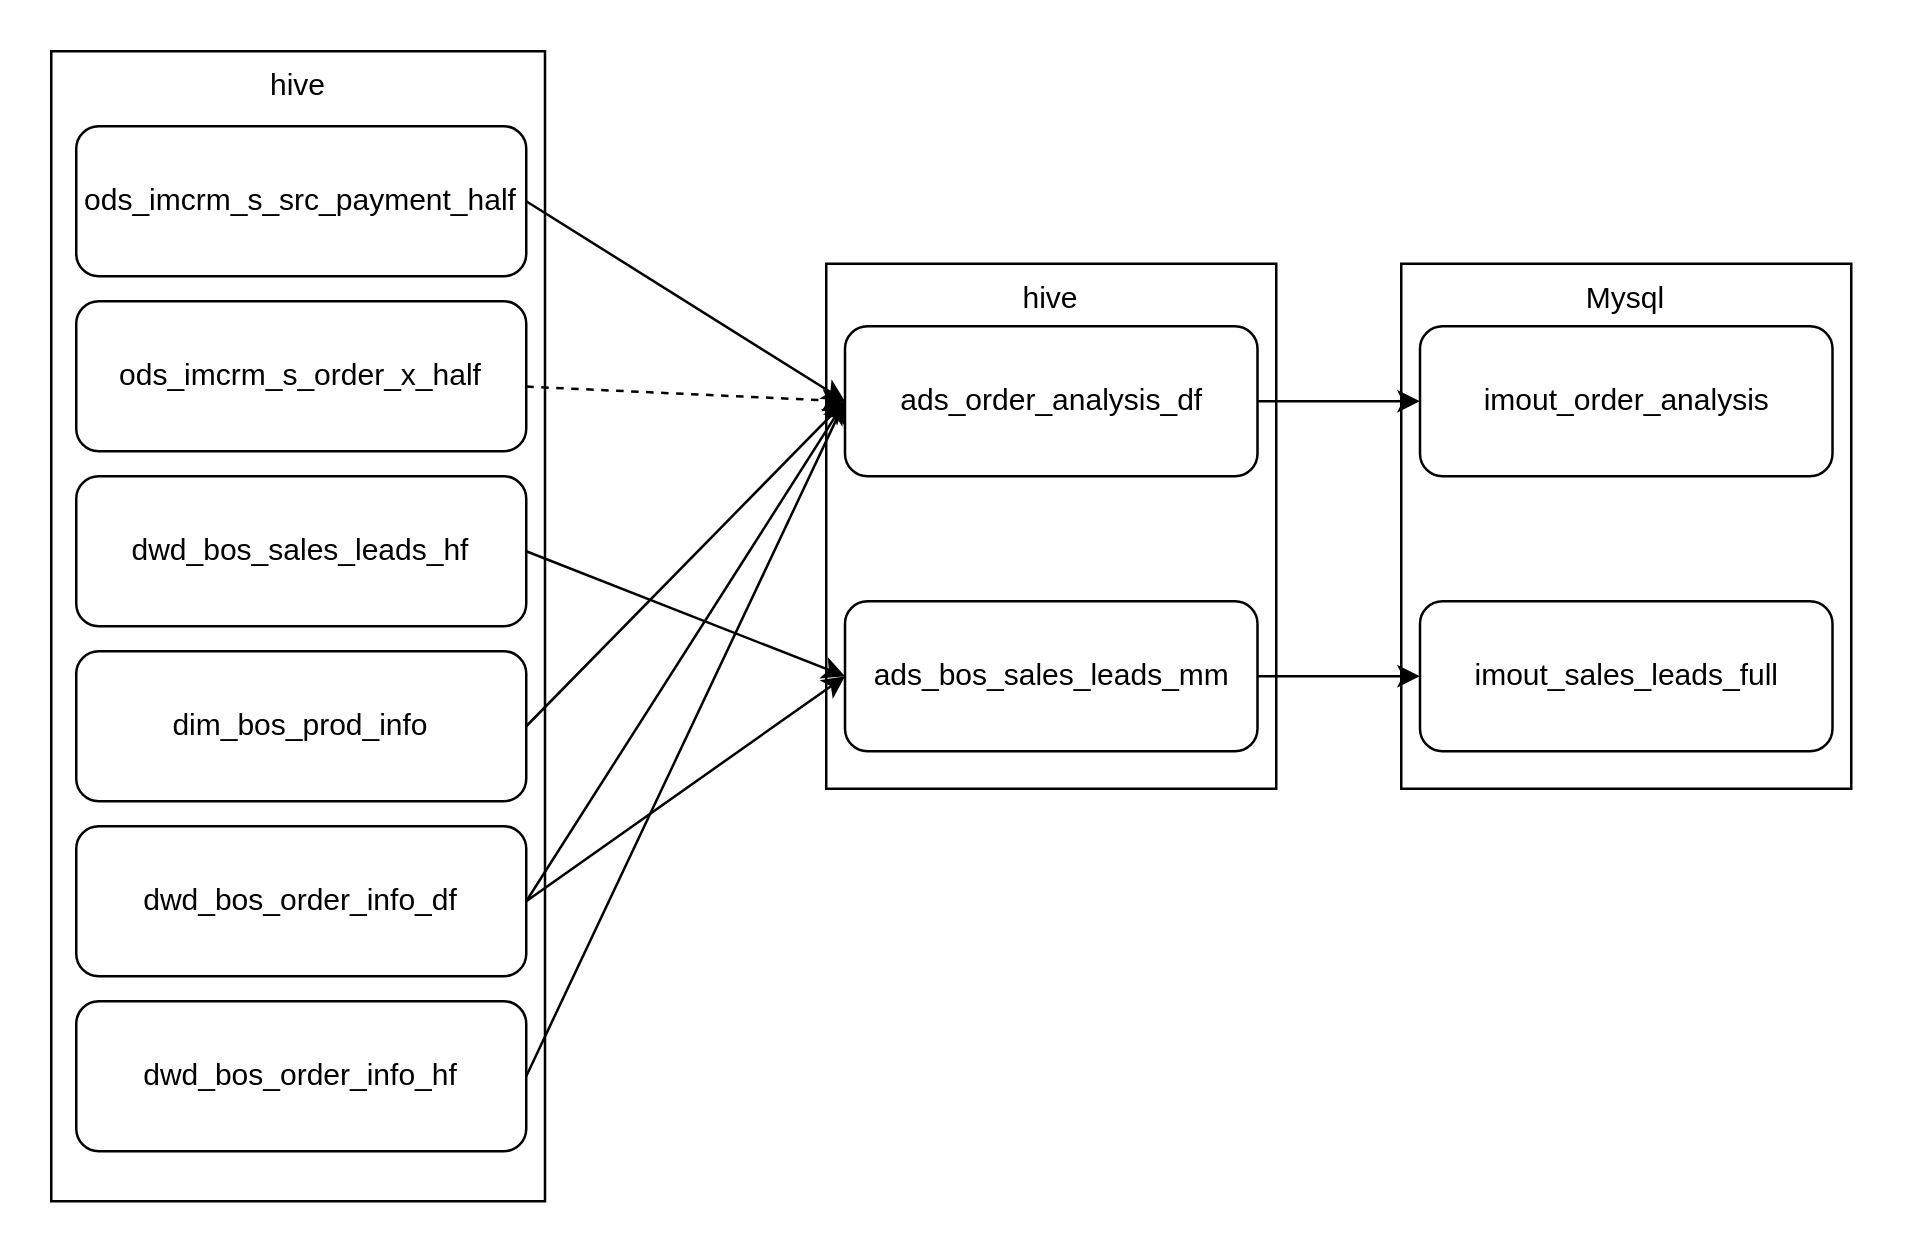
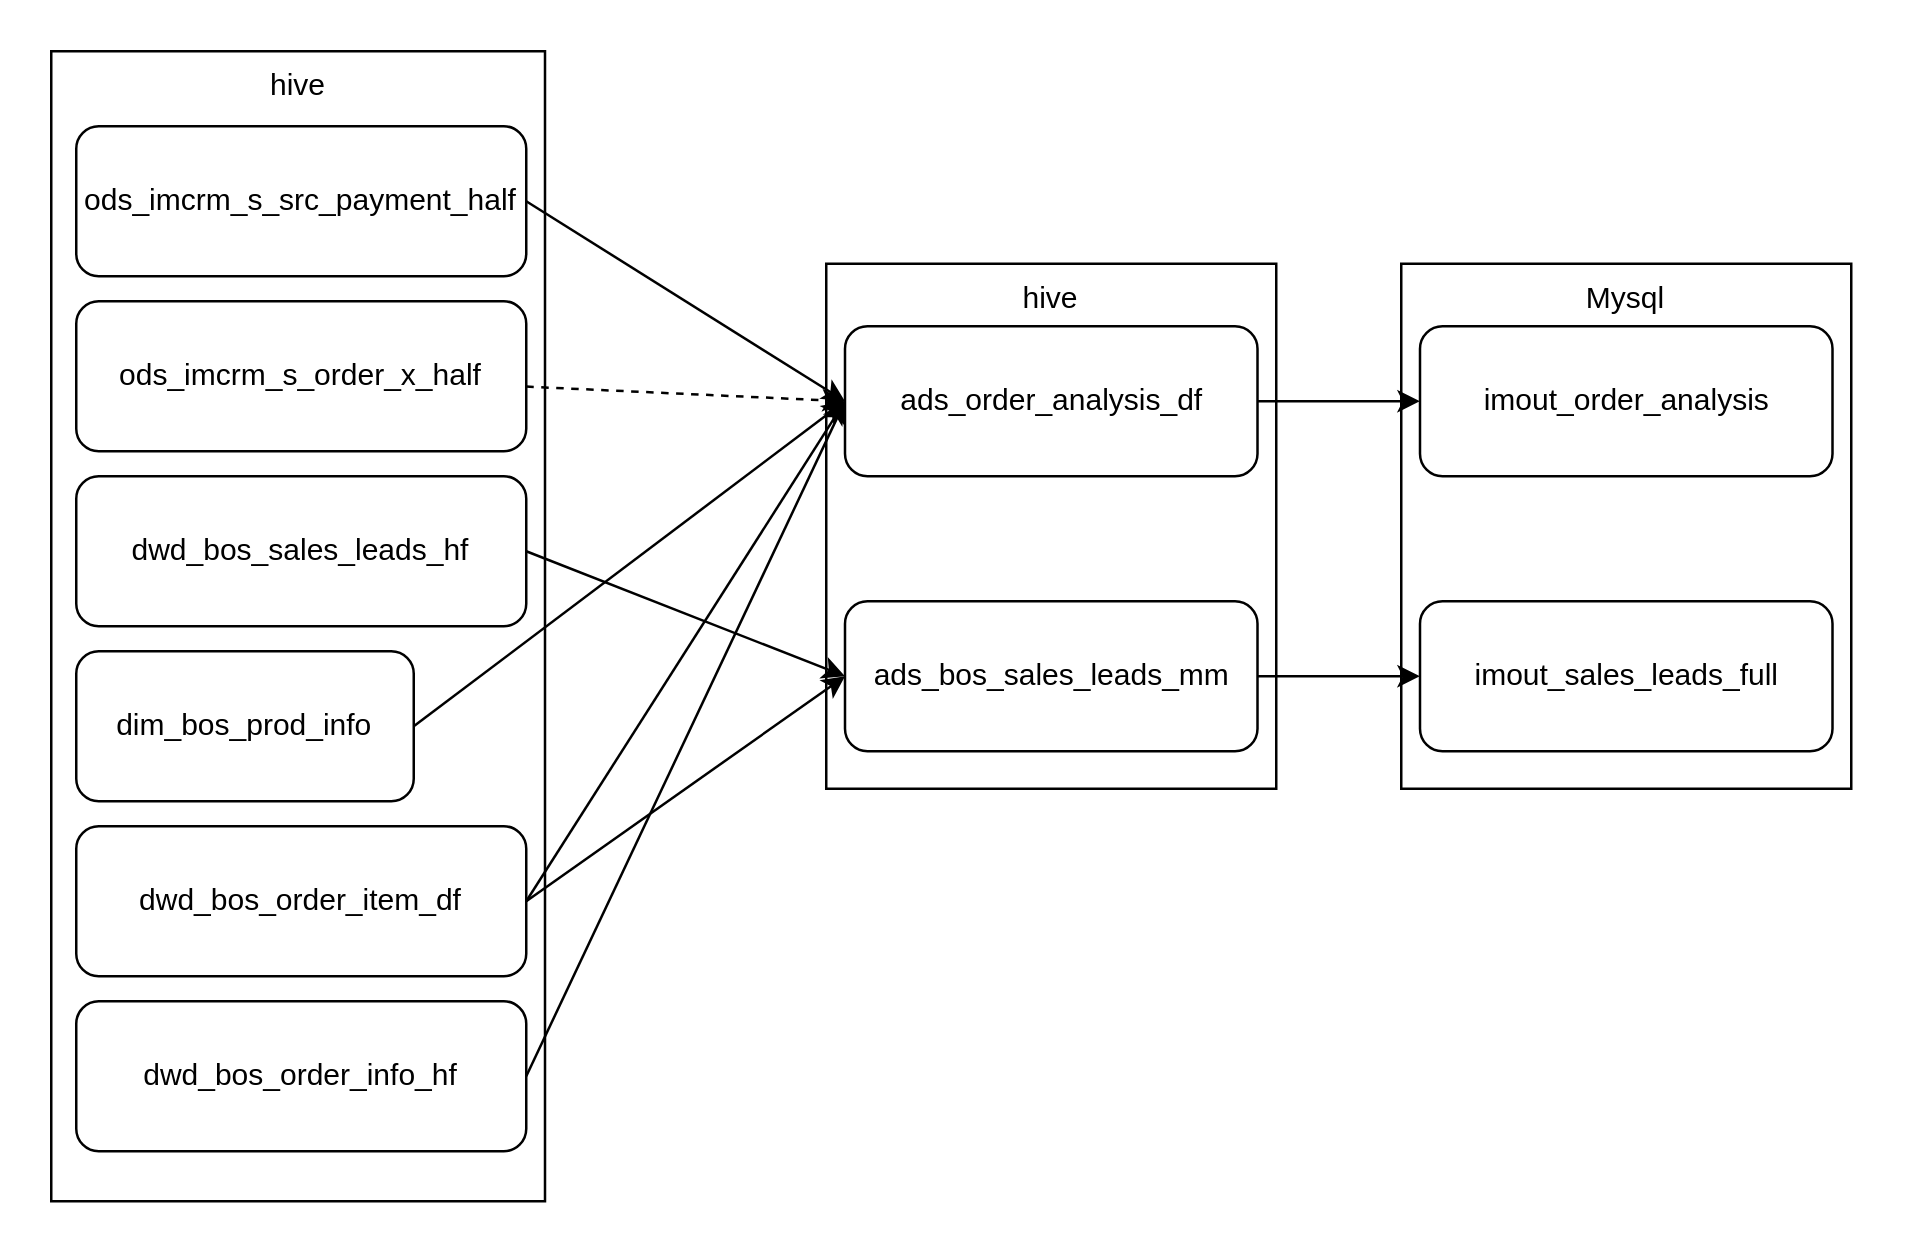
node "dim_bos_prod_info": size 450x150 -> 338x150
node "dwd_bos_order_info_df": label "dwd_bos_order_info_df" -> "dwd_bos_order_item_df"
